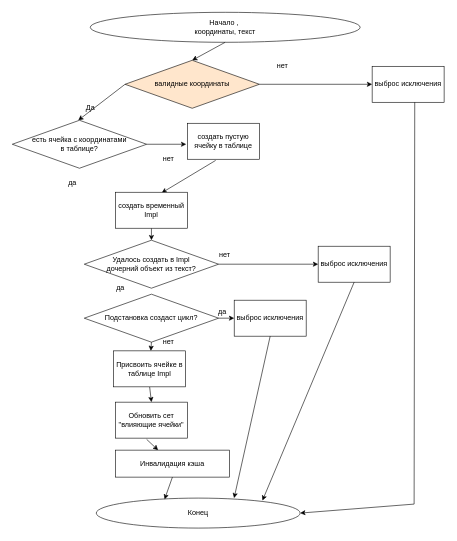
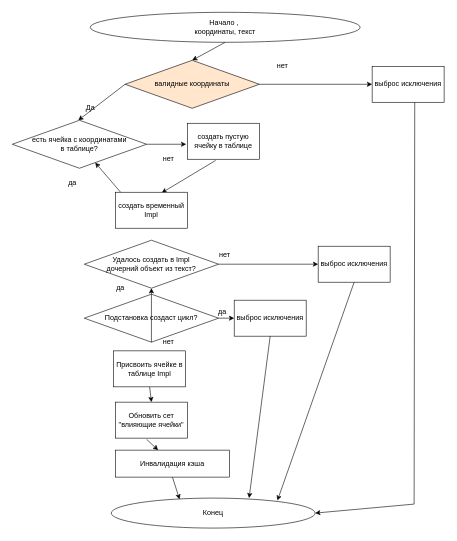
edge "создать временный Impl" -> "Удалось создать в Impl дочерний объект из текст?": now "создать временный Impl" -> "есть ячейка с координатами в таблице?"
edge "Подстановка создаст цикл?" -> "Присвоить ячейке в таблице Impl": now "Подстановка создаст цикл?" -> "Удалось создать в Impl дочерний объект из текст?"
node "Конец": moved (198, 513) -> (213, 513)
